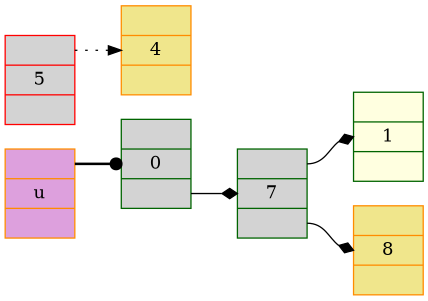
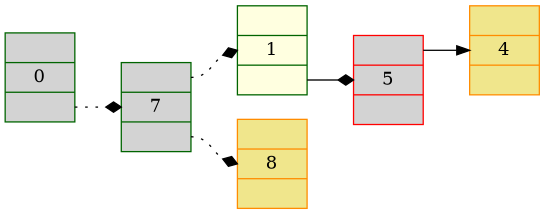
edge "5" -> "4": style dotted -> solid
edge "1" -> "5": added
edge "7" -> "1": style solid -> dotted
node "u": removed
edge "0" -> "7": style solid -> dotted
edge "7" -> "8": style solid -> dotted
